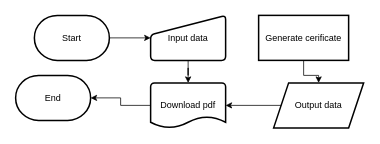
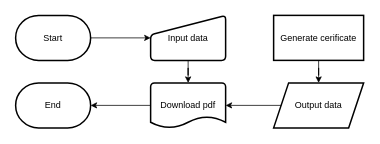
node "Start": moved (72, 38) -> (53, 38)
node "Generate cerificate": moved (303, 38) -> (318, 38)
node "End": moved (53, 98) -> (53, 105)
